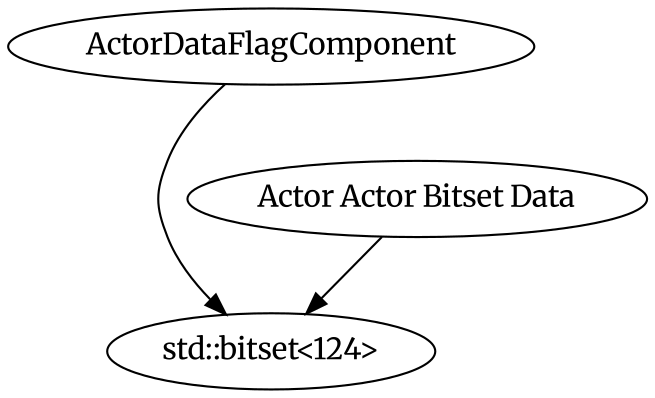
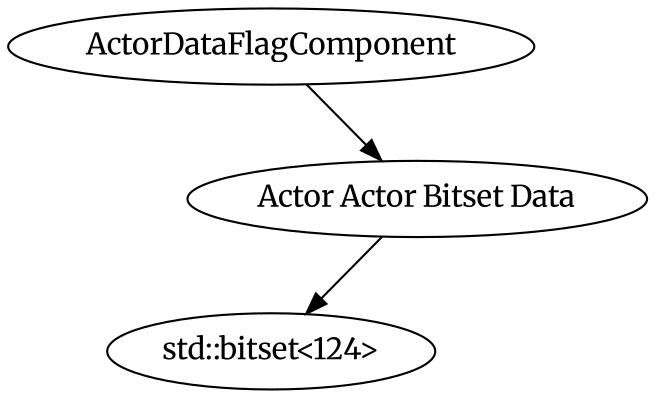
edge "ActorDataFlagComponent" -> "std::bitset<124>": now "ActorDataFlagComponent" -> "Actor Actor Bitset Data"
